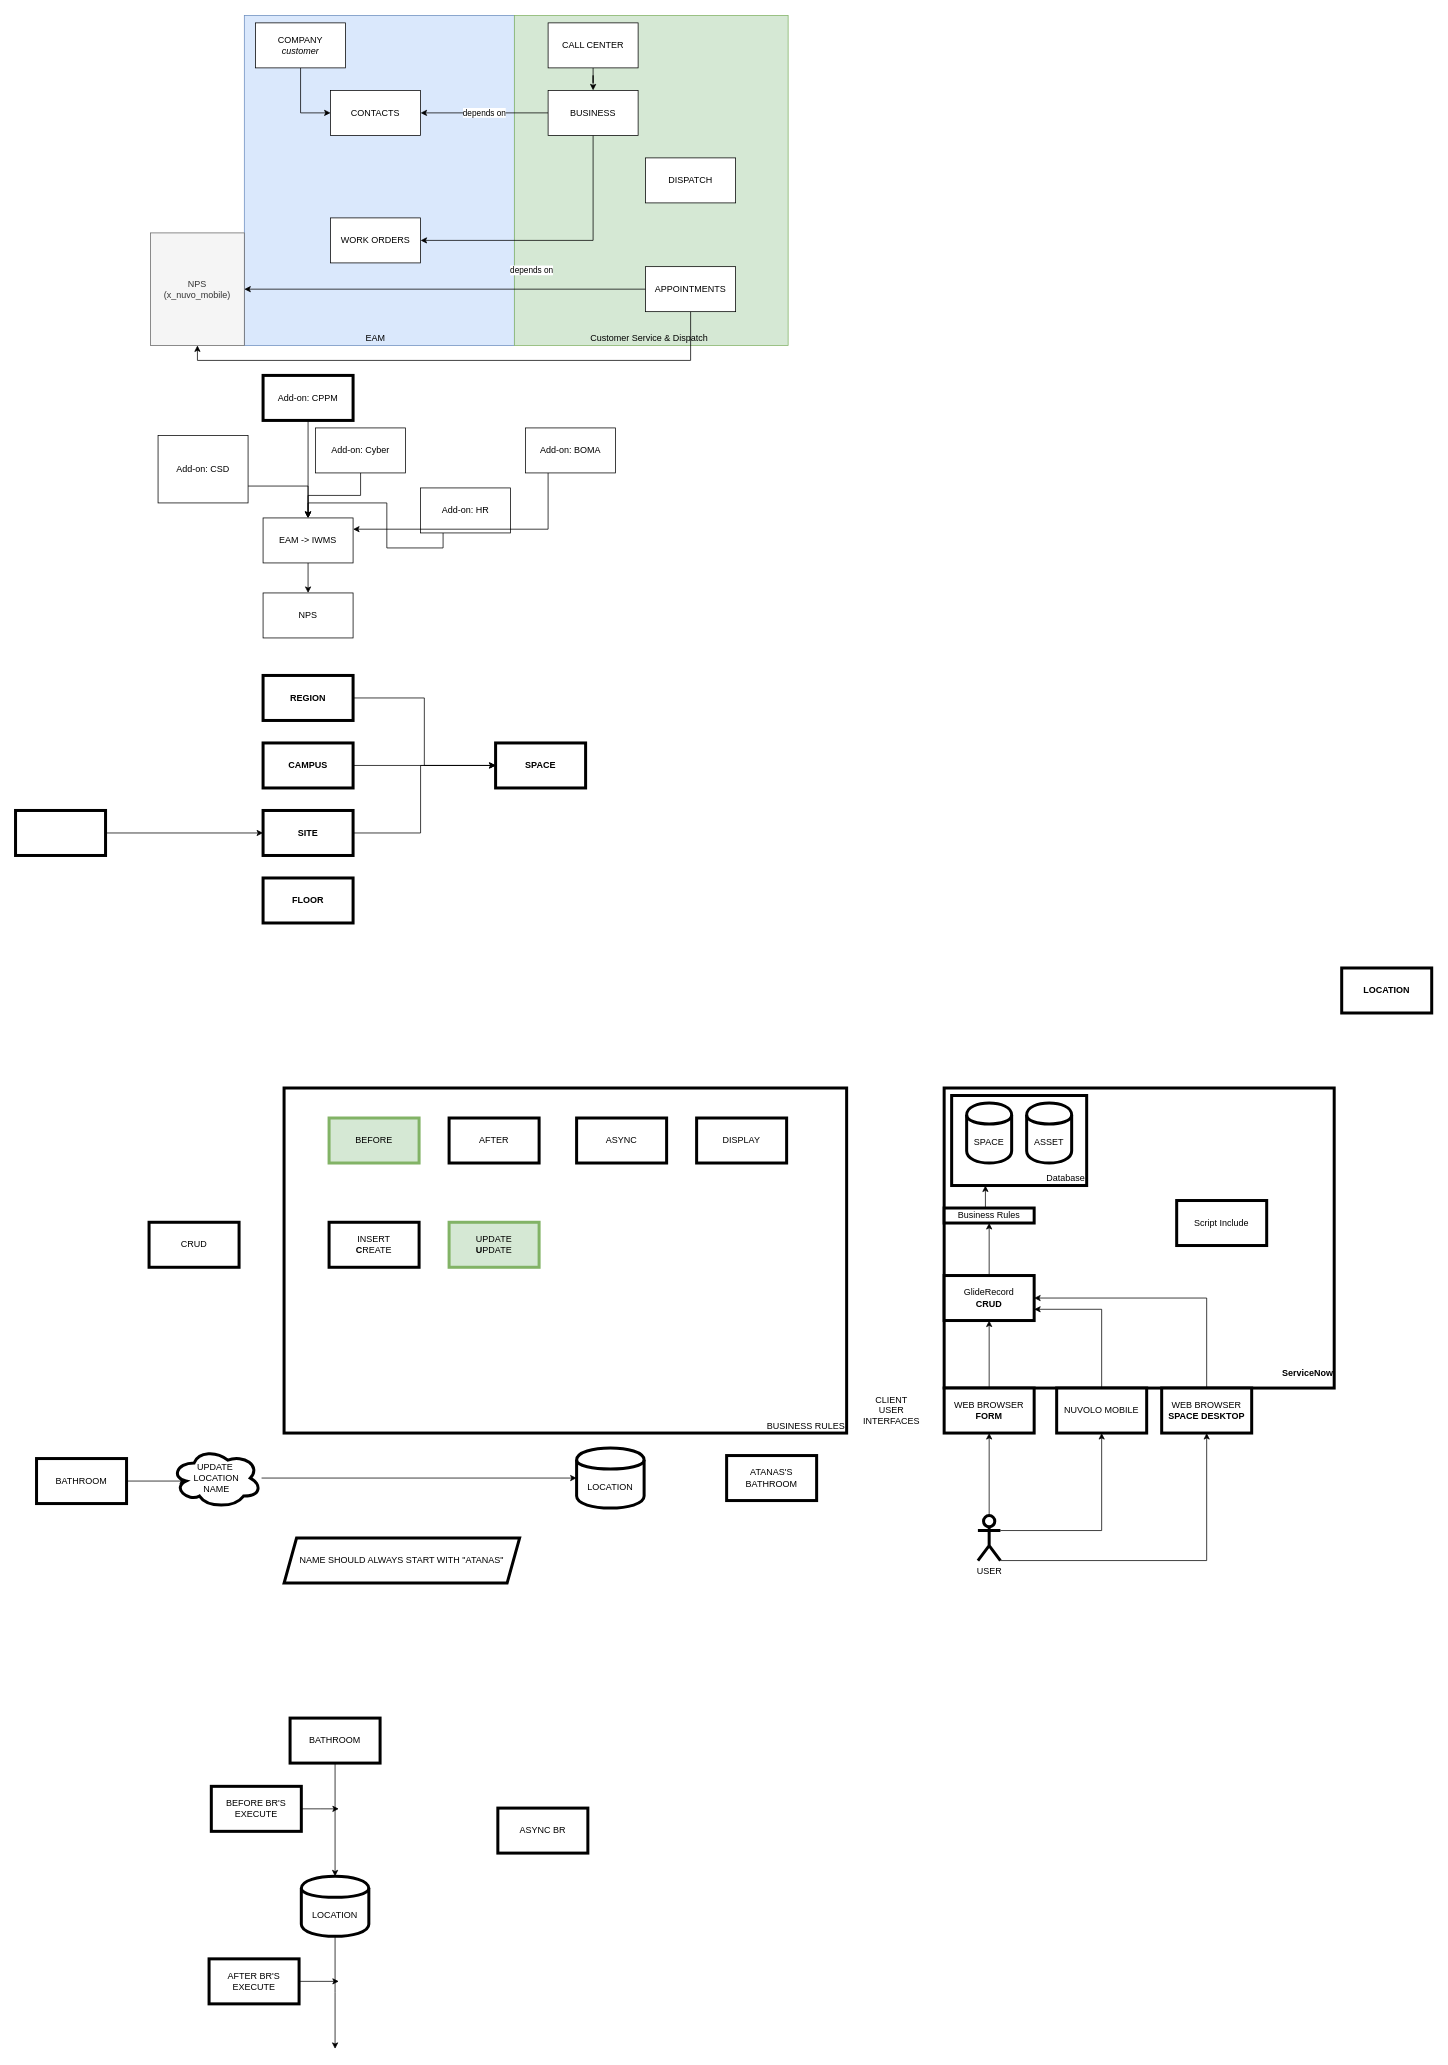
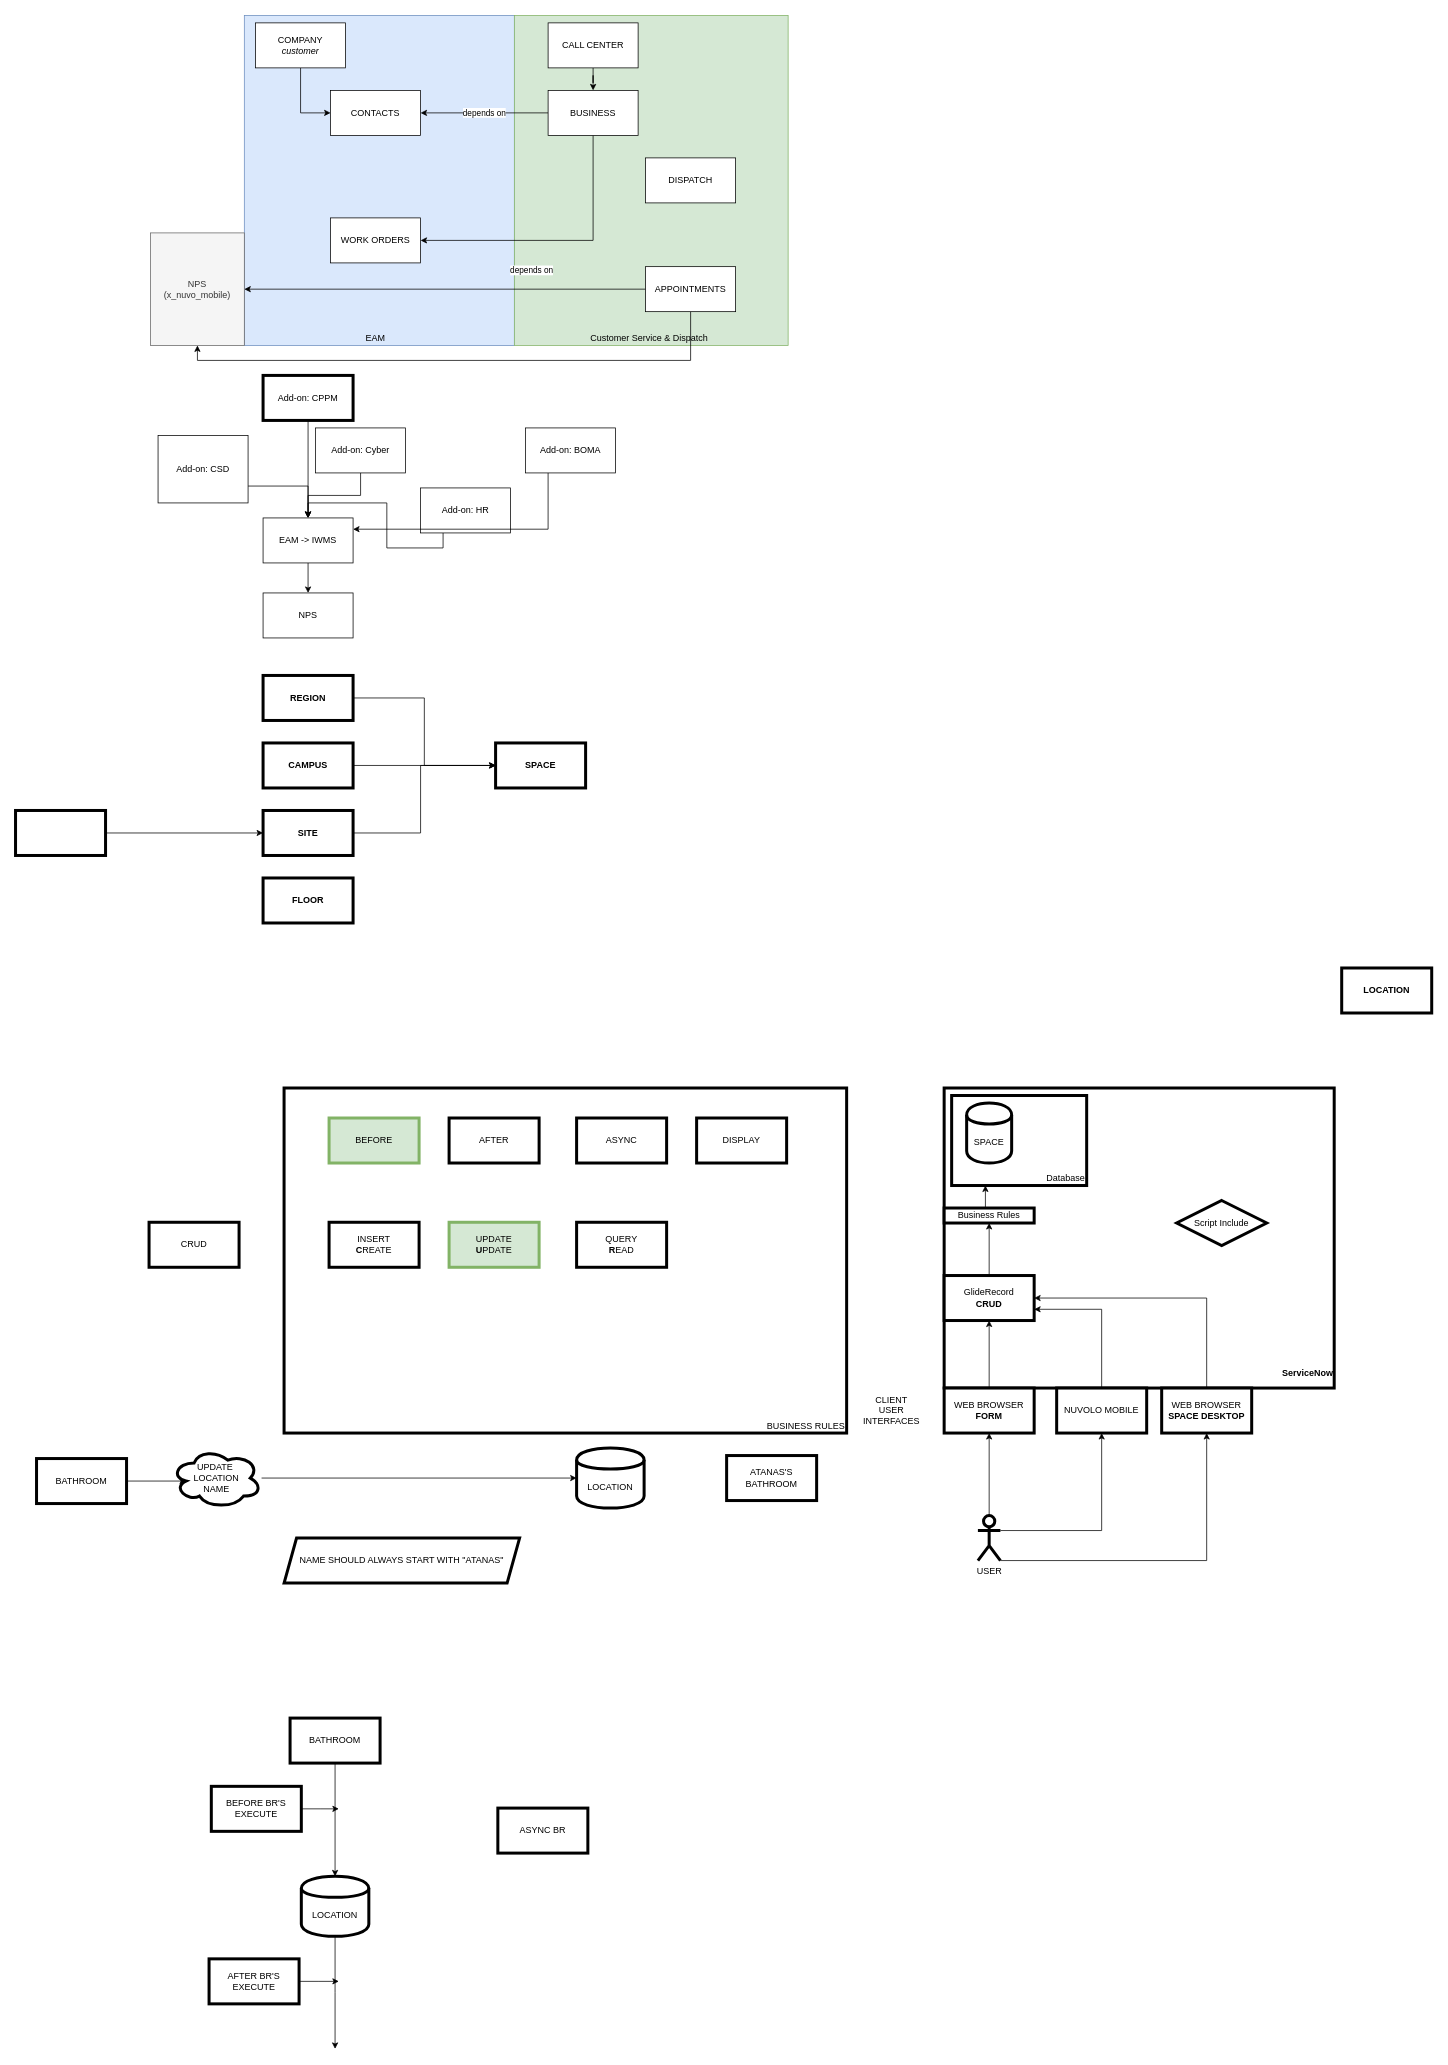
node "ASSET": removed
node "Script Include": shape rectangle -> diamond
node "QUERY READ": added
